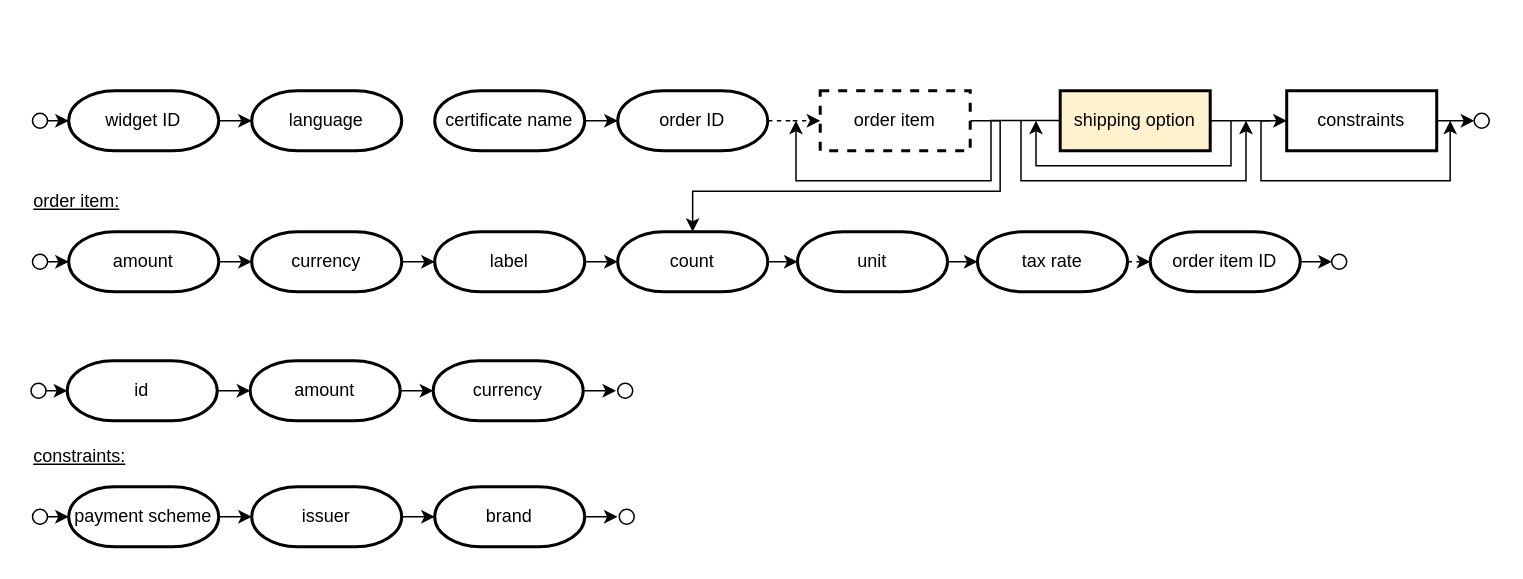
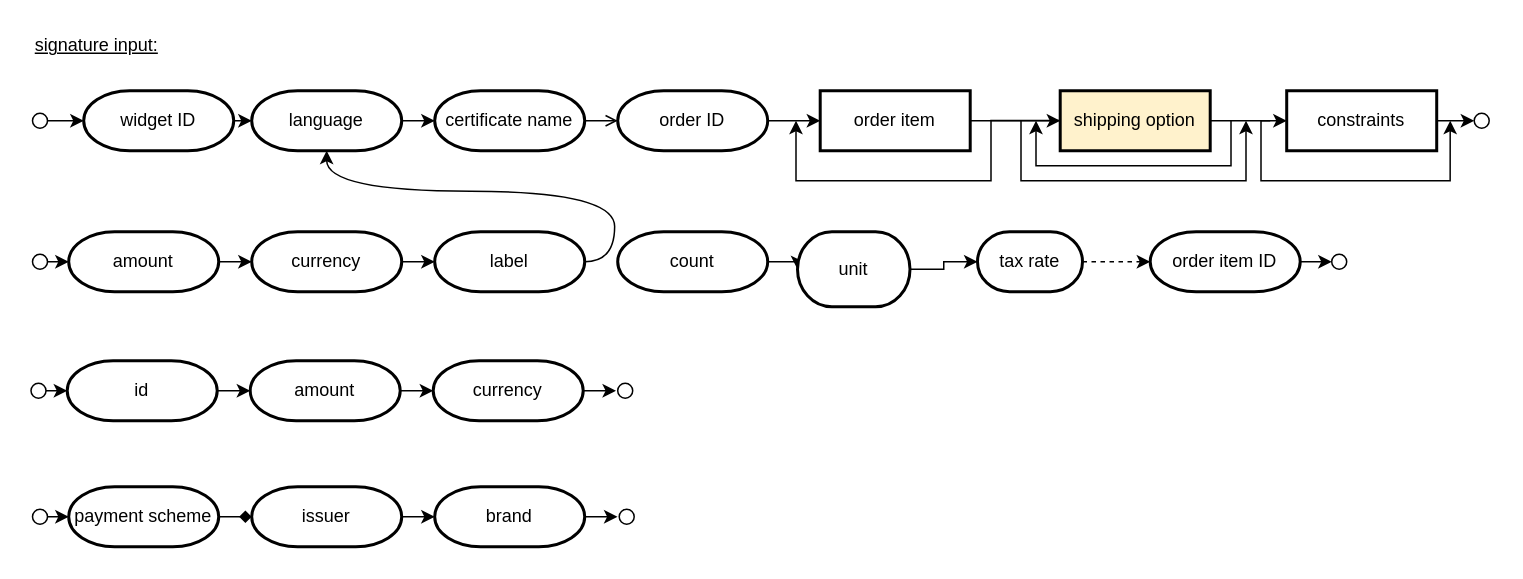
node "signature input:": added
node "widget ID": moved (143, 121) -> (158, 121)
edge "language" -> "certificate name": added
edge "certificate name" -> "order ID": arrowhead classic -> open
edge "order ID" -> "order item": style dashed -> solid
node "order item": style dashed -> solid
edge "order item" -> "count": now "order item" -> "shipping option"
node "order item:": removed
edge "label" -> "count": now "label" -> "language"
node "unit": size 150x60 -> 113x75
node "tax rate": size 150x60 -> 105x60
node "constraints:": removed
edge "payment scheme" -> "issuer": arrowhead classic -> diamond
